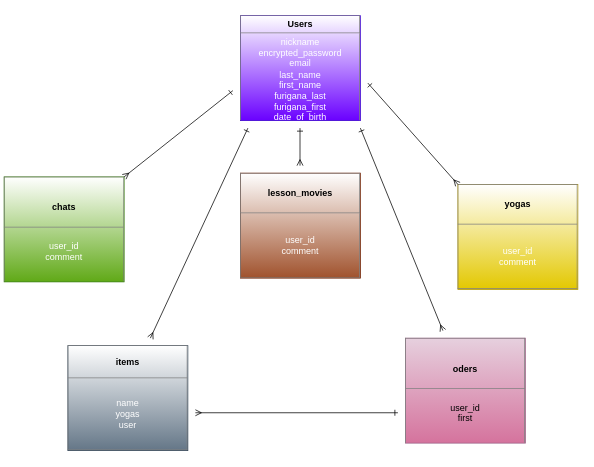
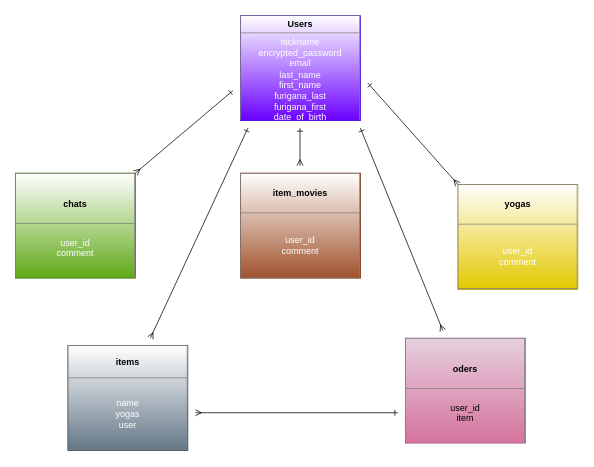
node "lesson_movies user_id comment": label "lesson_movies user_id comment" -> "item_movies user_id comment"
node "chats user_id comment": moved (64, 229) -> (75, 225)
node "oders user_id first": label "oders user_id first" -> "oders user_id item"
